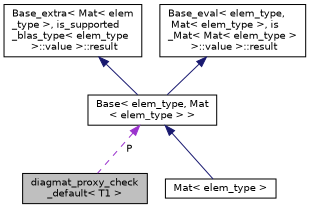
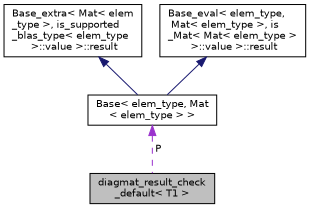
node "diagmat_proxy_check _default< T1 >": label "diagmat_proxy_check _default< T1 >" -> "diagmat_result_check _default< T1 >"
node "Mat< elem_type >": removed
